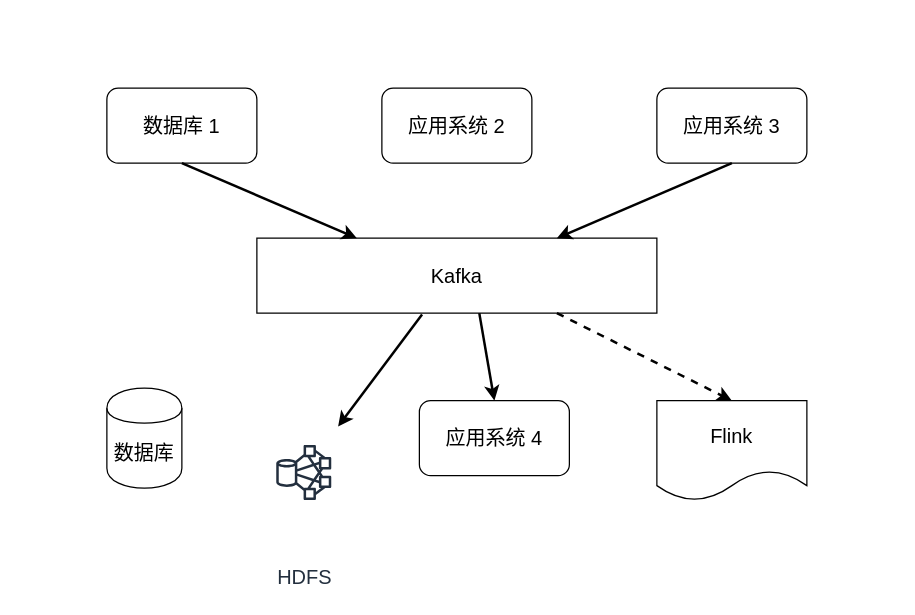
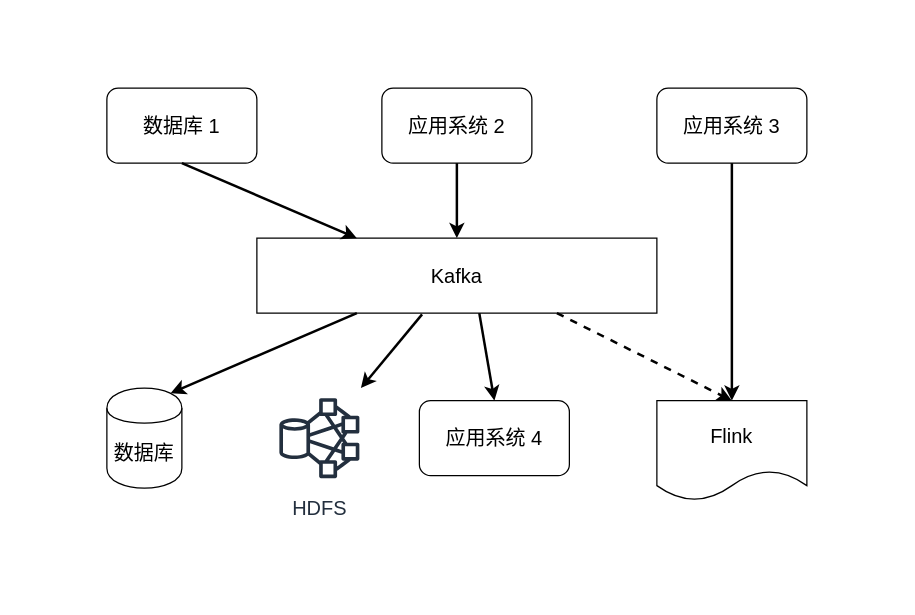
edge "应用系统 2" -> "Kafka": added
edge "应用系统 3" -> "Kafka": now "应用系统 3" -> "Flink"
edge "Kafka" -> "数据库": added
node "HDFS": size 69x169 -> 100x100
